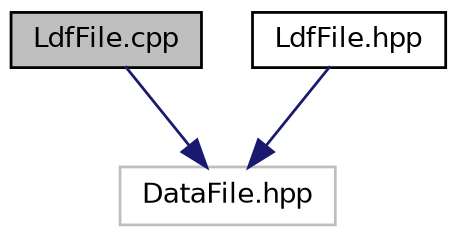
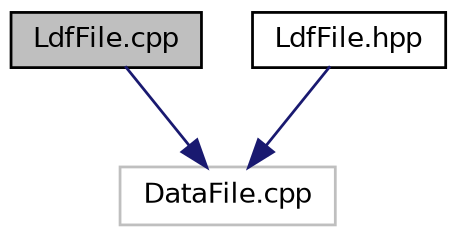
node "DataFile.hpp": label "DataFile.hpp" -> "DataFile.cpp"
